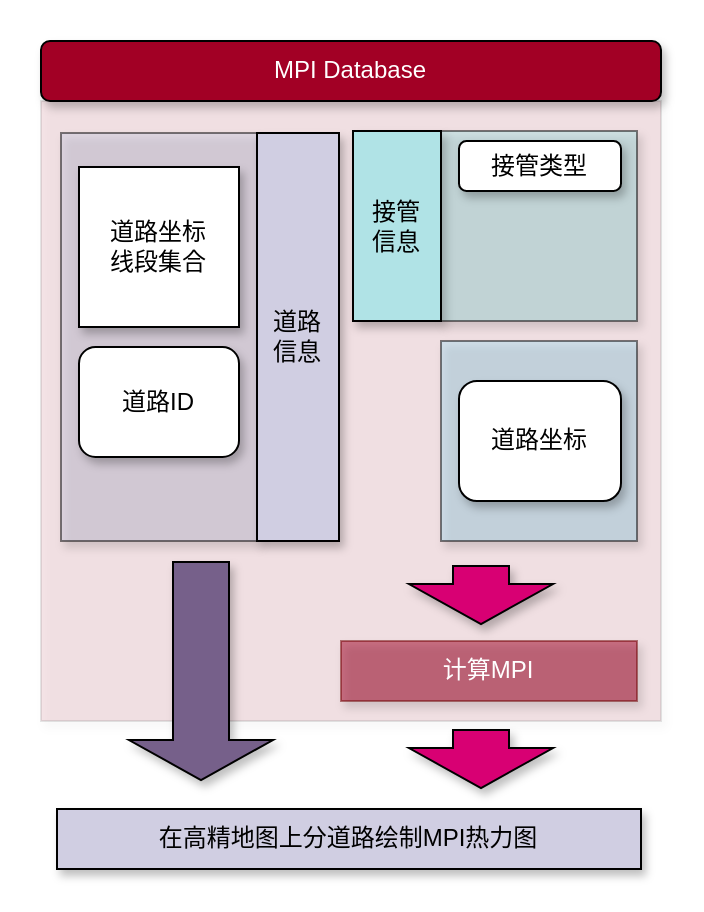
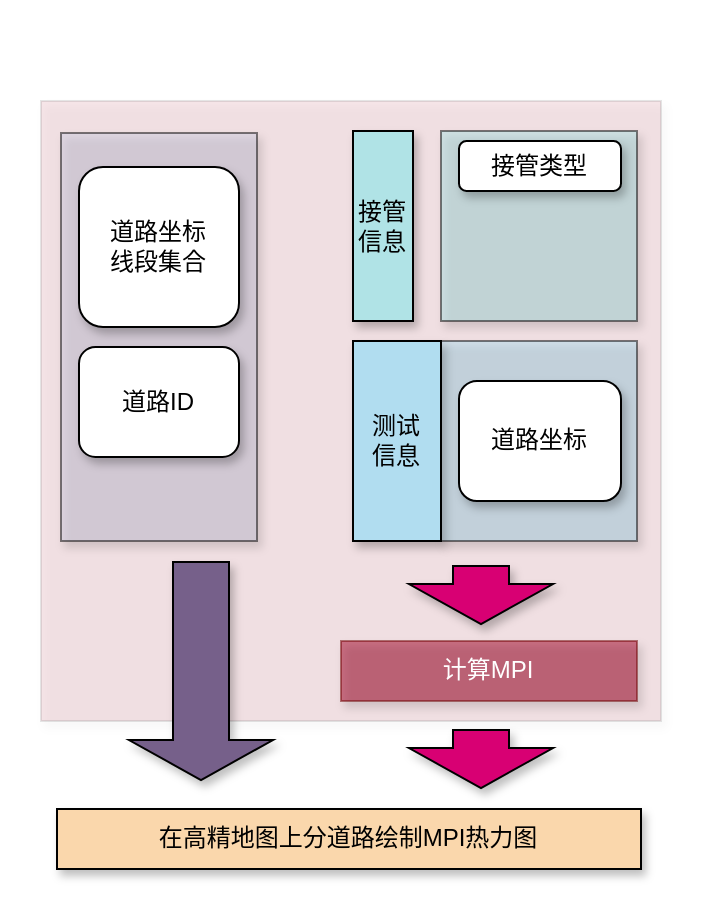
node "MPI Database": removed
node "接管 信息": size 88x190 -> 60x190
node "道路坐标 线段集合": shape rectangle -> rounded rectangle
node "道路 信息": removed
node "测试 信息": added
node "在高精地图上分道路绘制MPI热力图": fillcolor #d0cee2 -> #fad7ac
